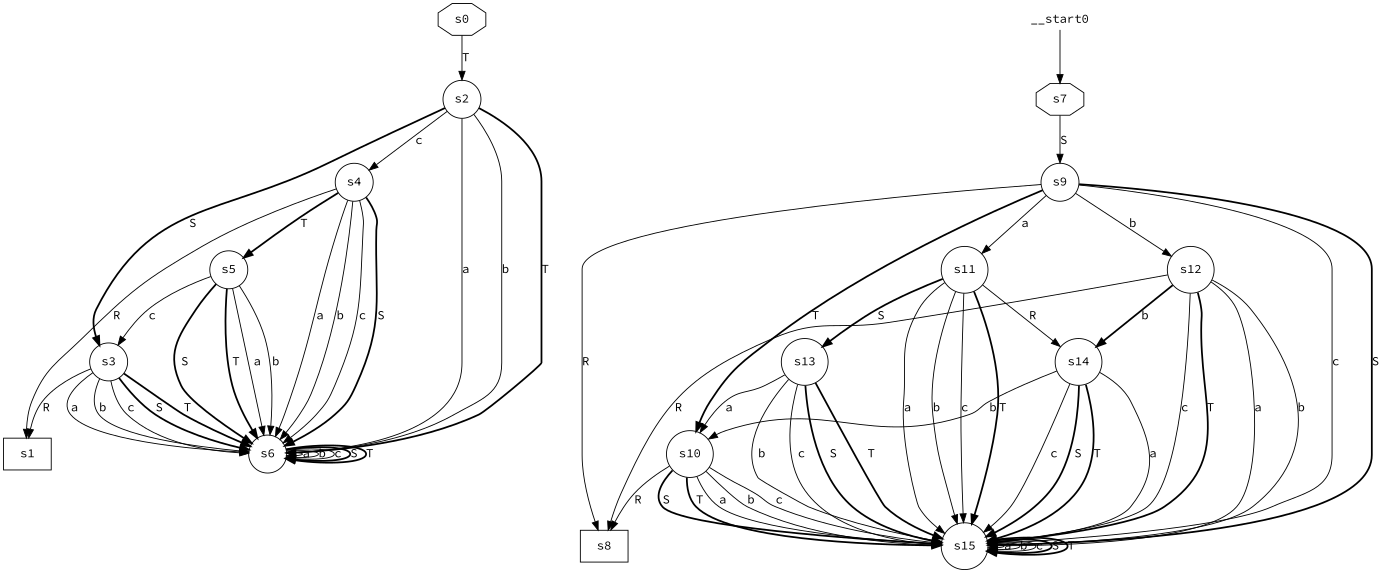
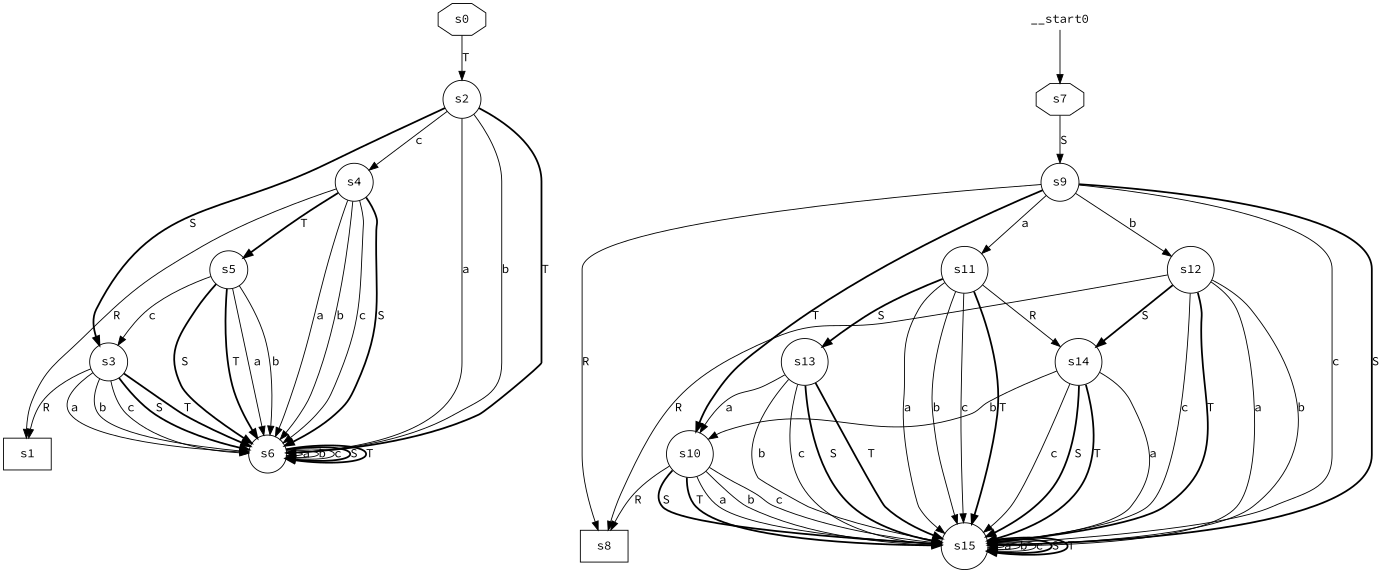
edge "s12" -> "s14": label "b" -> "S"
